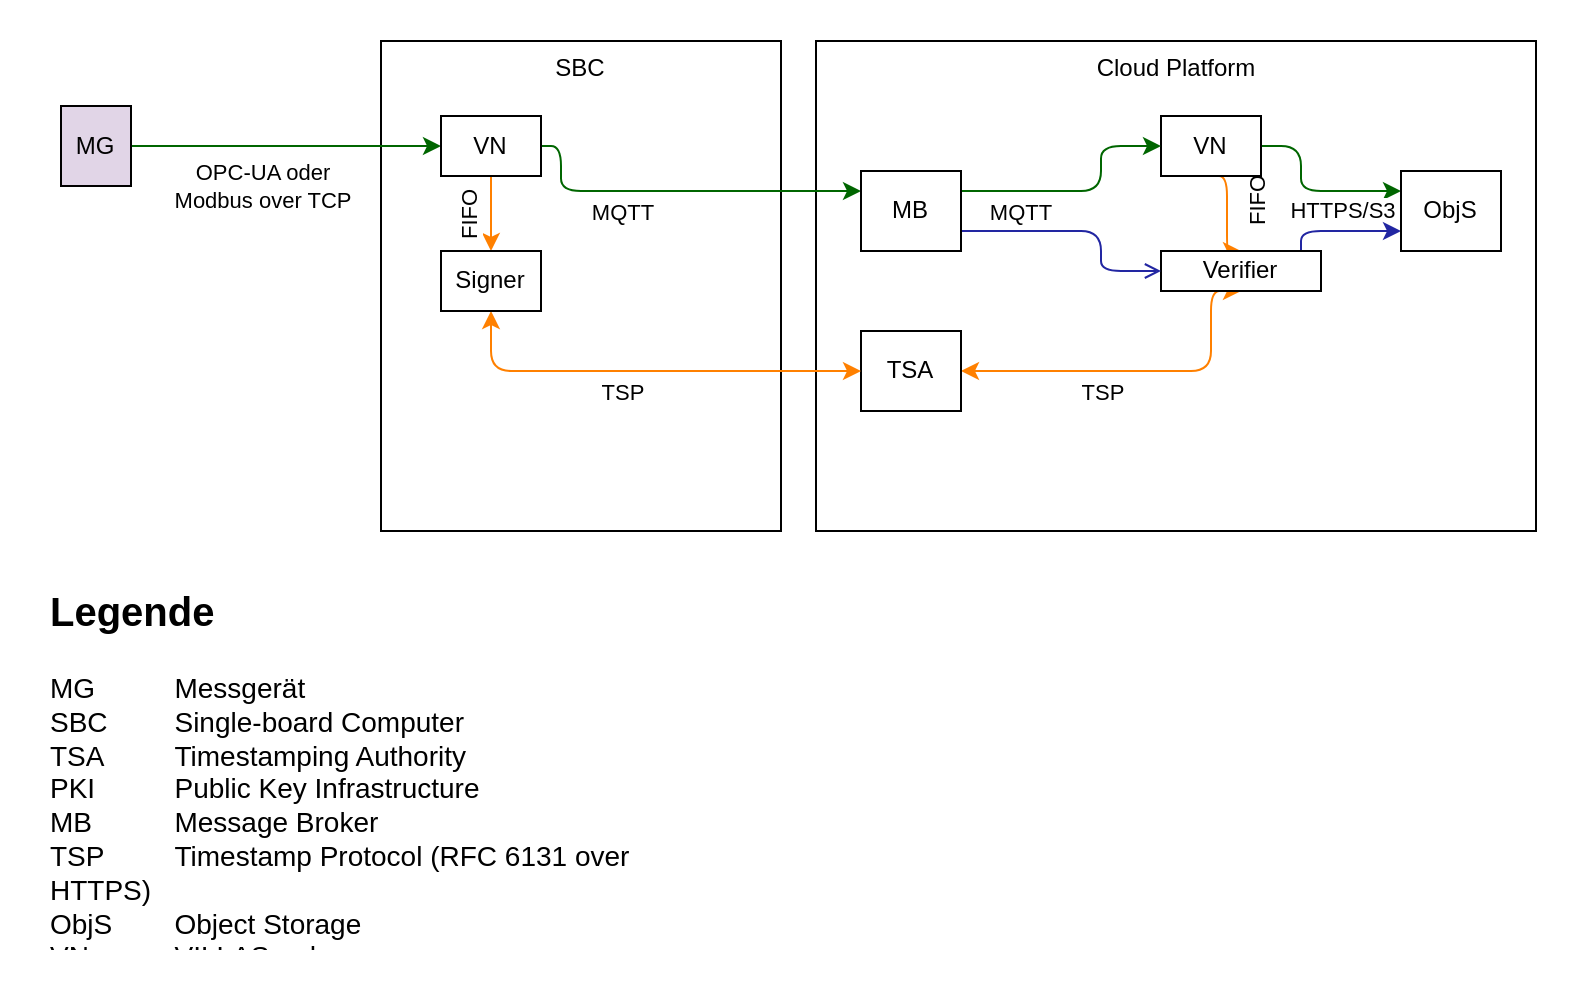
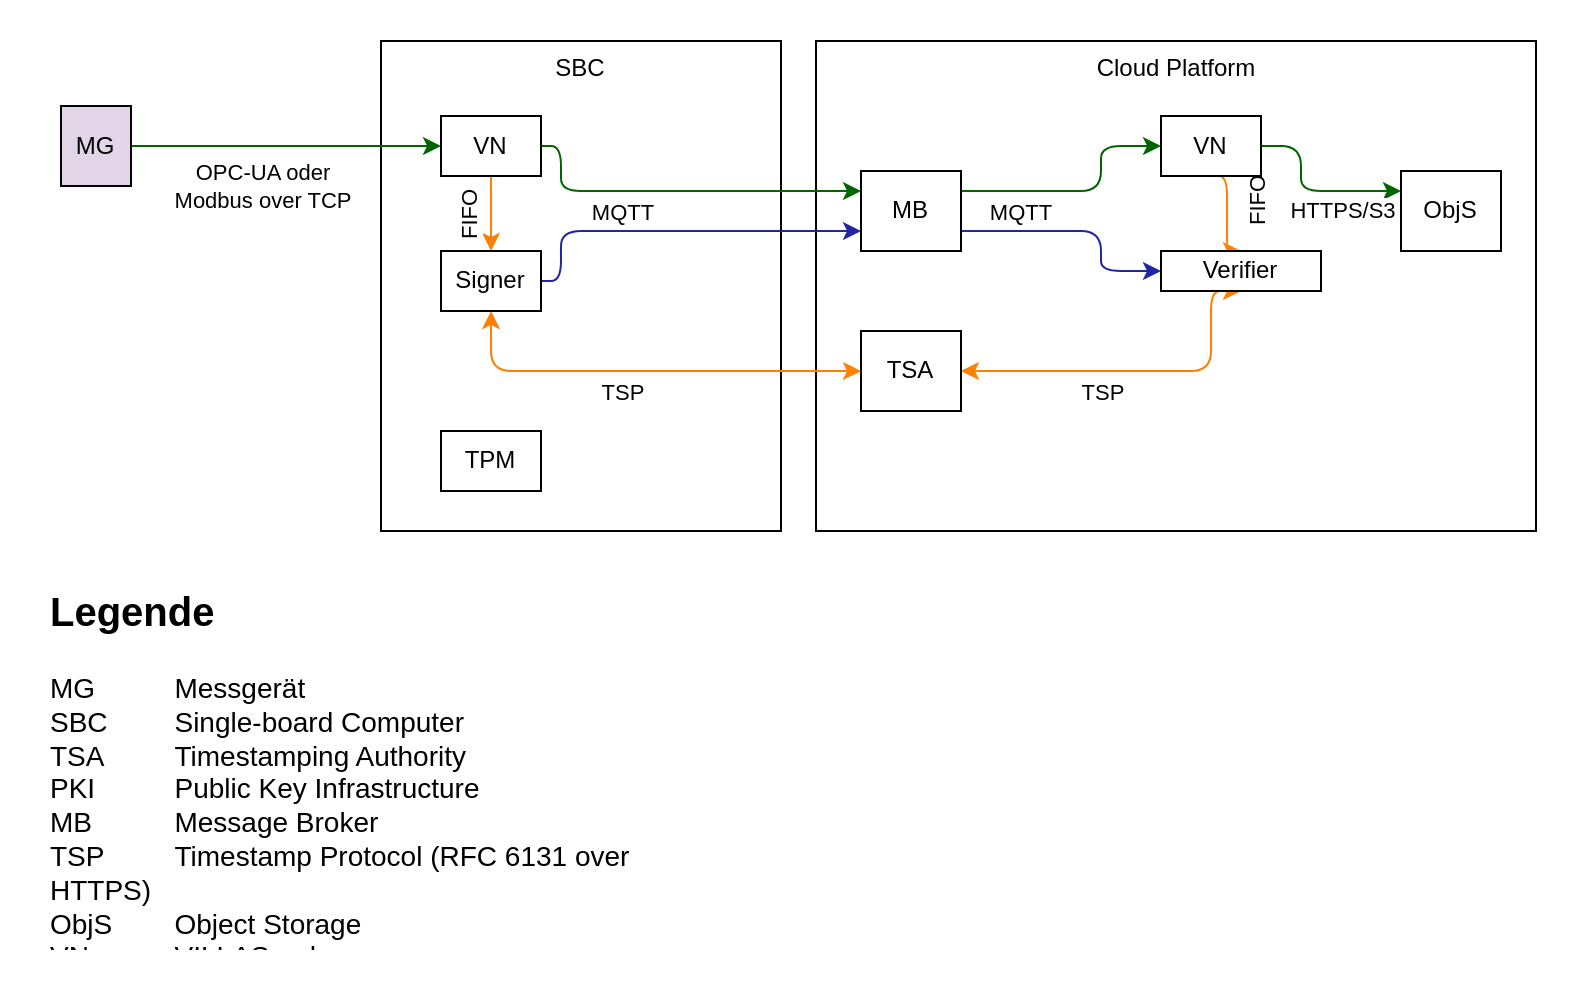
edge "Signer" -> "MB": added
edge "Verifier" -> "ObjS": removed
edge "MB" -> "Verifier": arrowhead open -> classic
node "TPM": added
